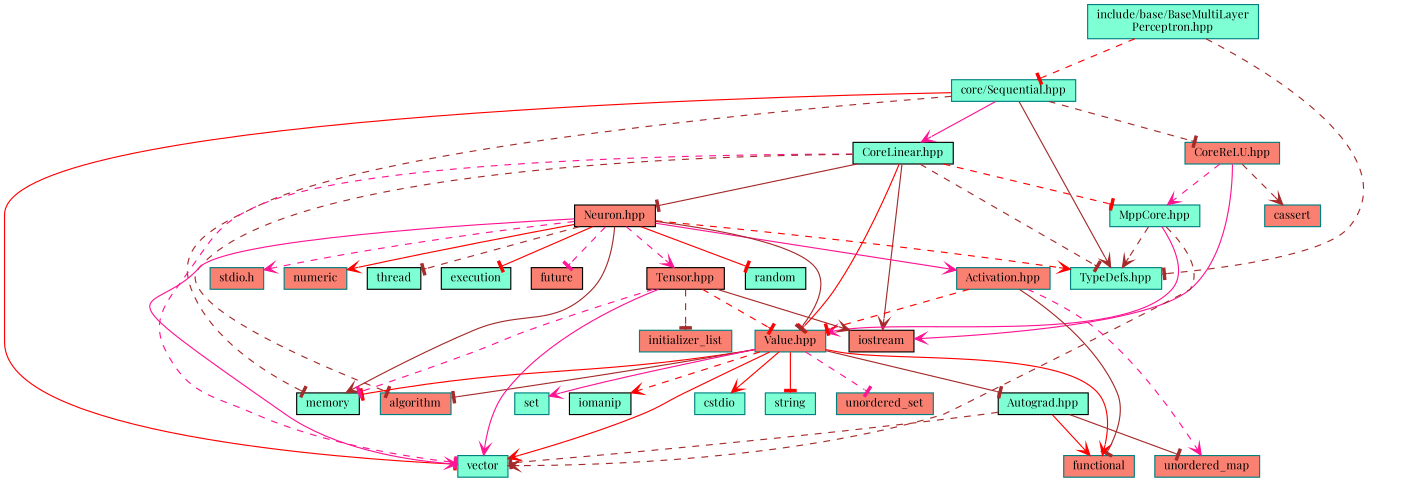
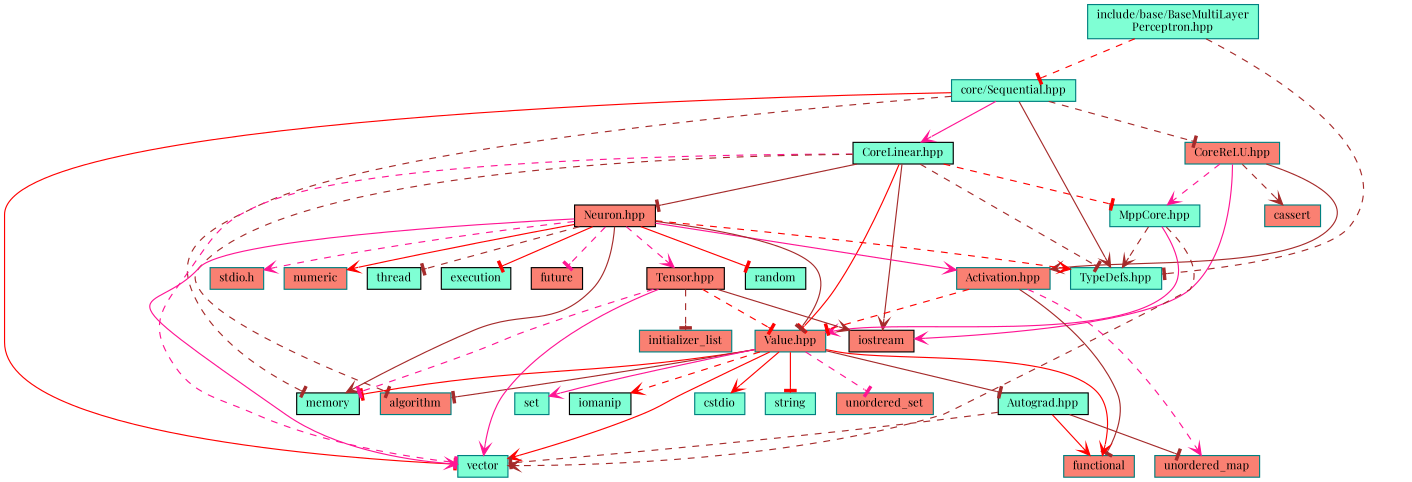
edge "CoreReLU.hpp" -> "Activation.hpp": added
